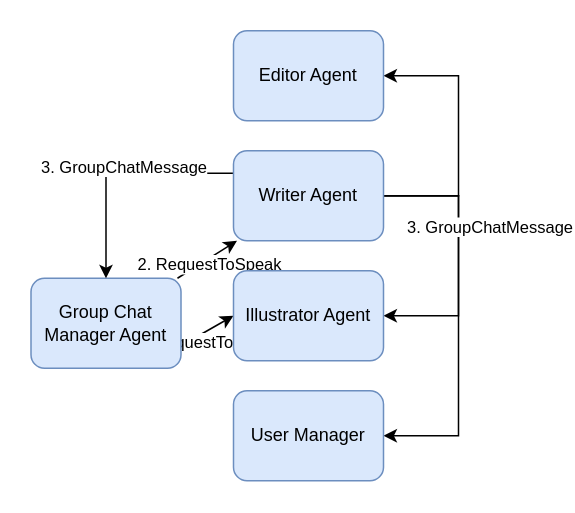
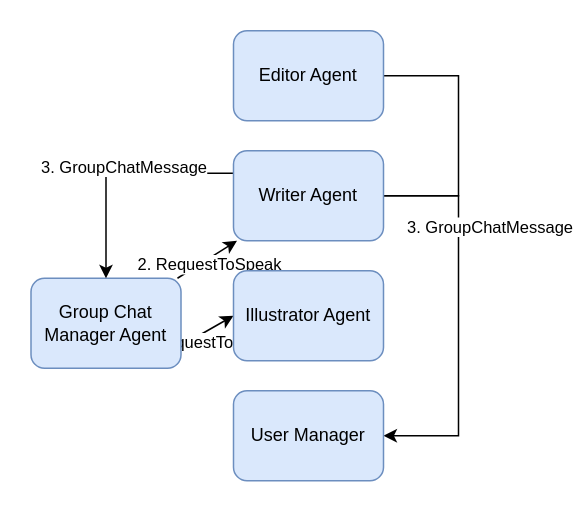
edge "Writer Agent" -> "Editor Agent": arrowhead classic -> none
edge "Writer Agent" -> "Illustrator Agent": removed
